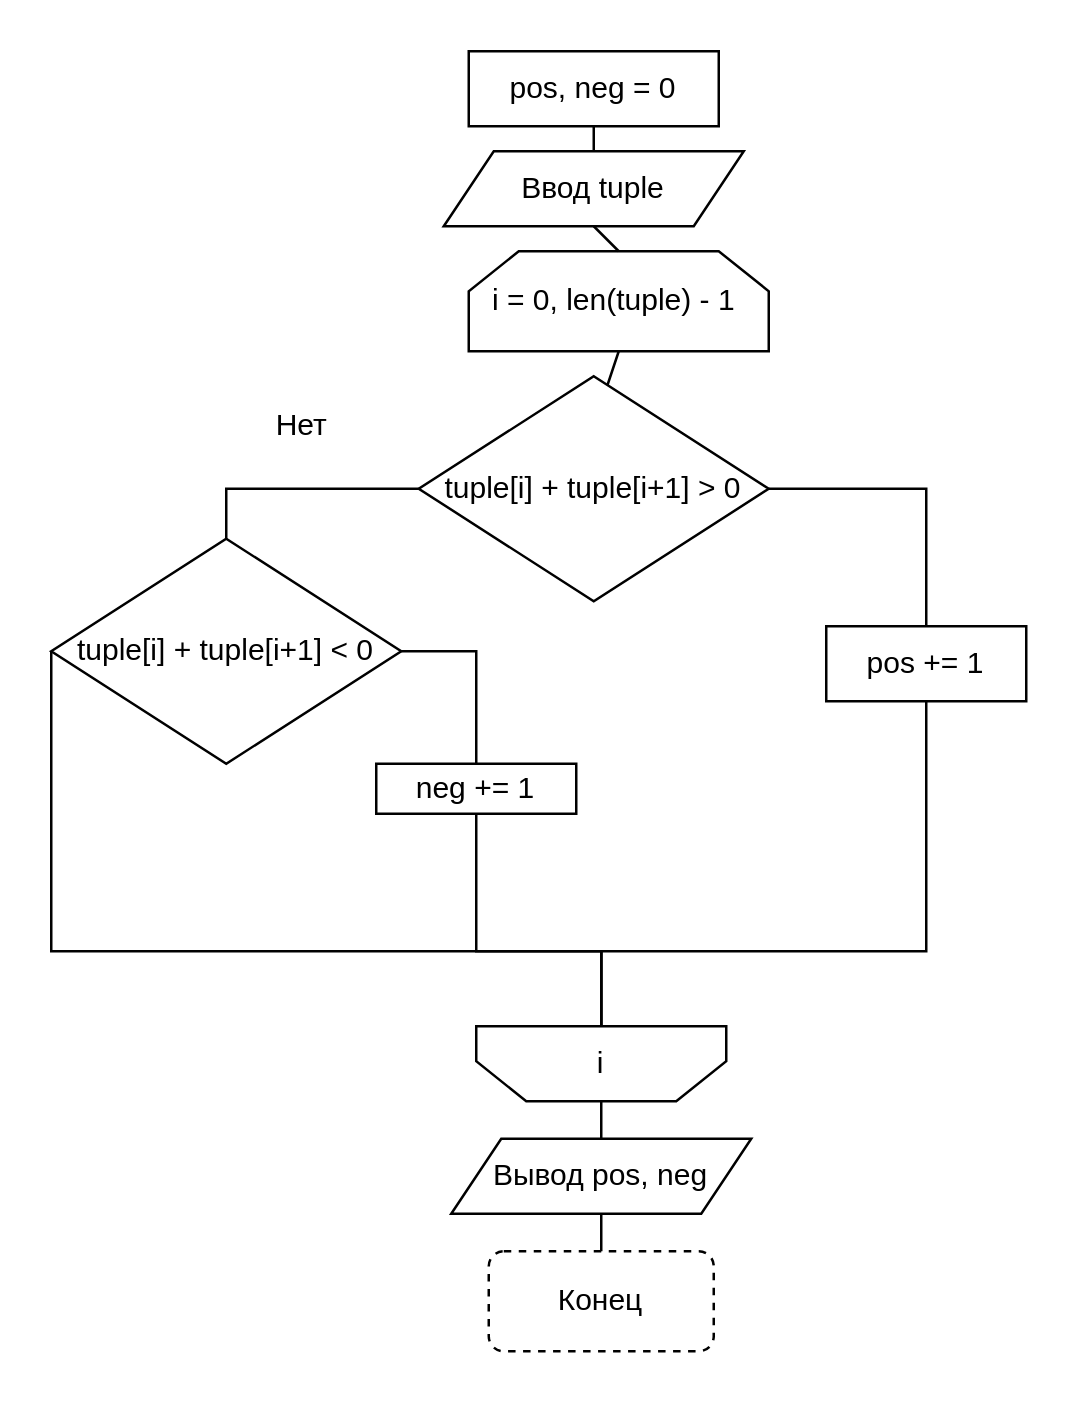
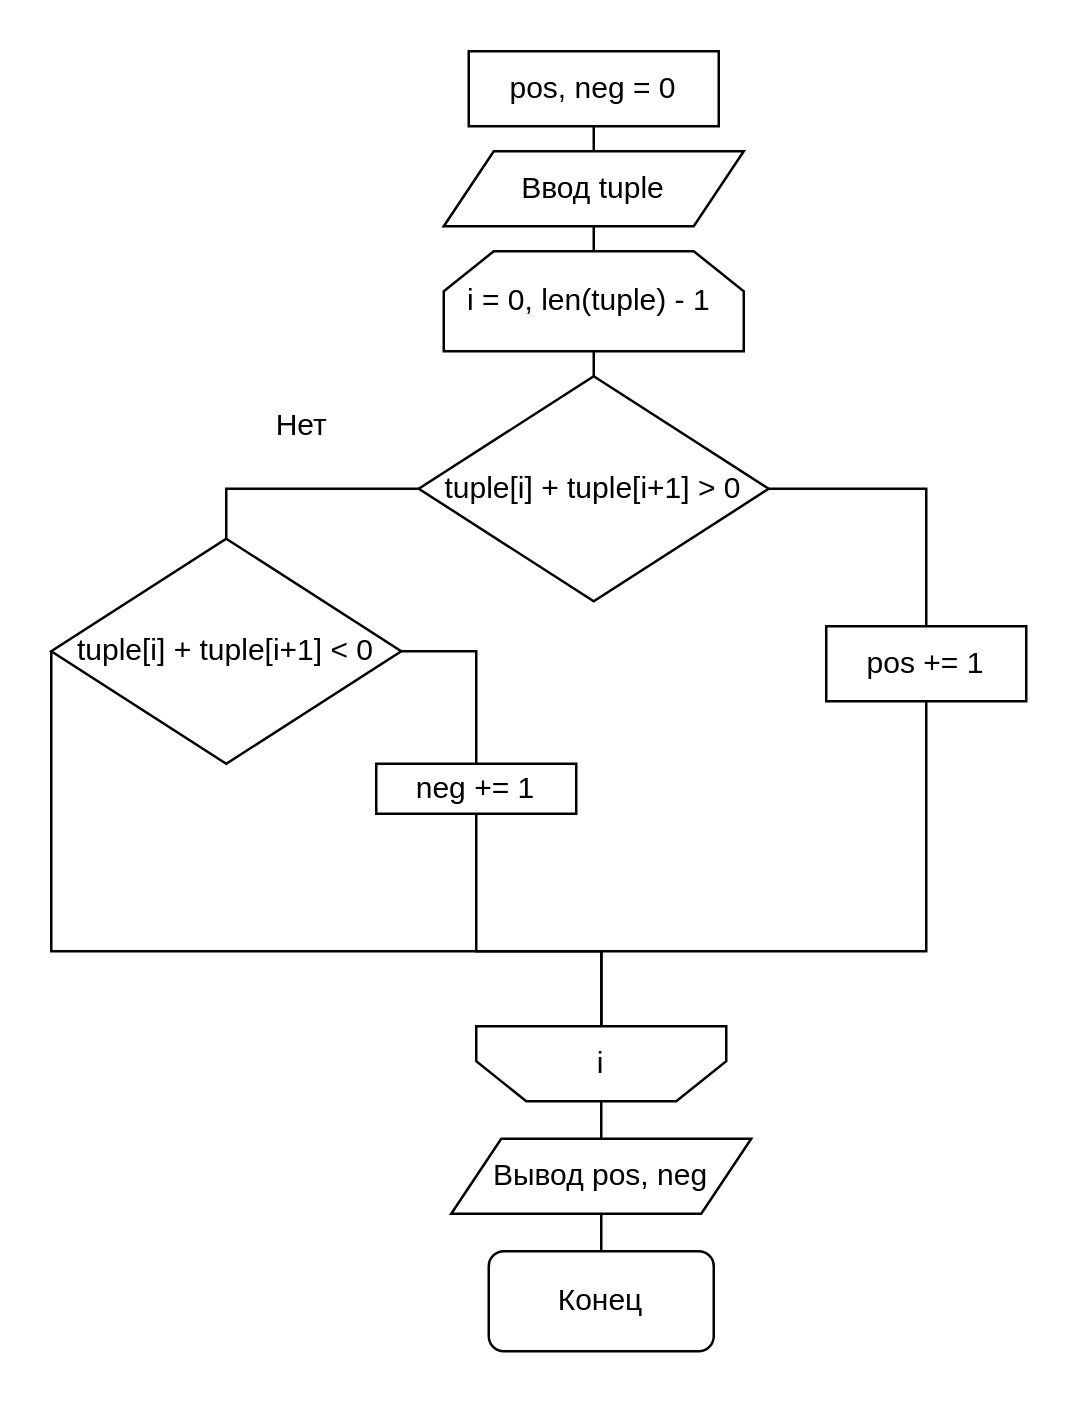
node "i = 0, len(tuple) - 1": moved (619, 301) -> (594, 301)
node "Конец": style dashed -> solid
